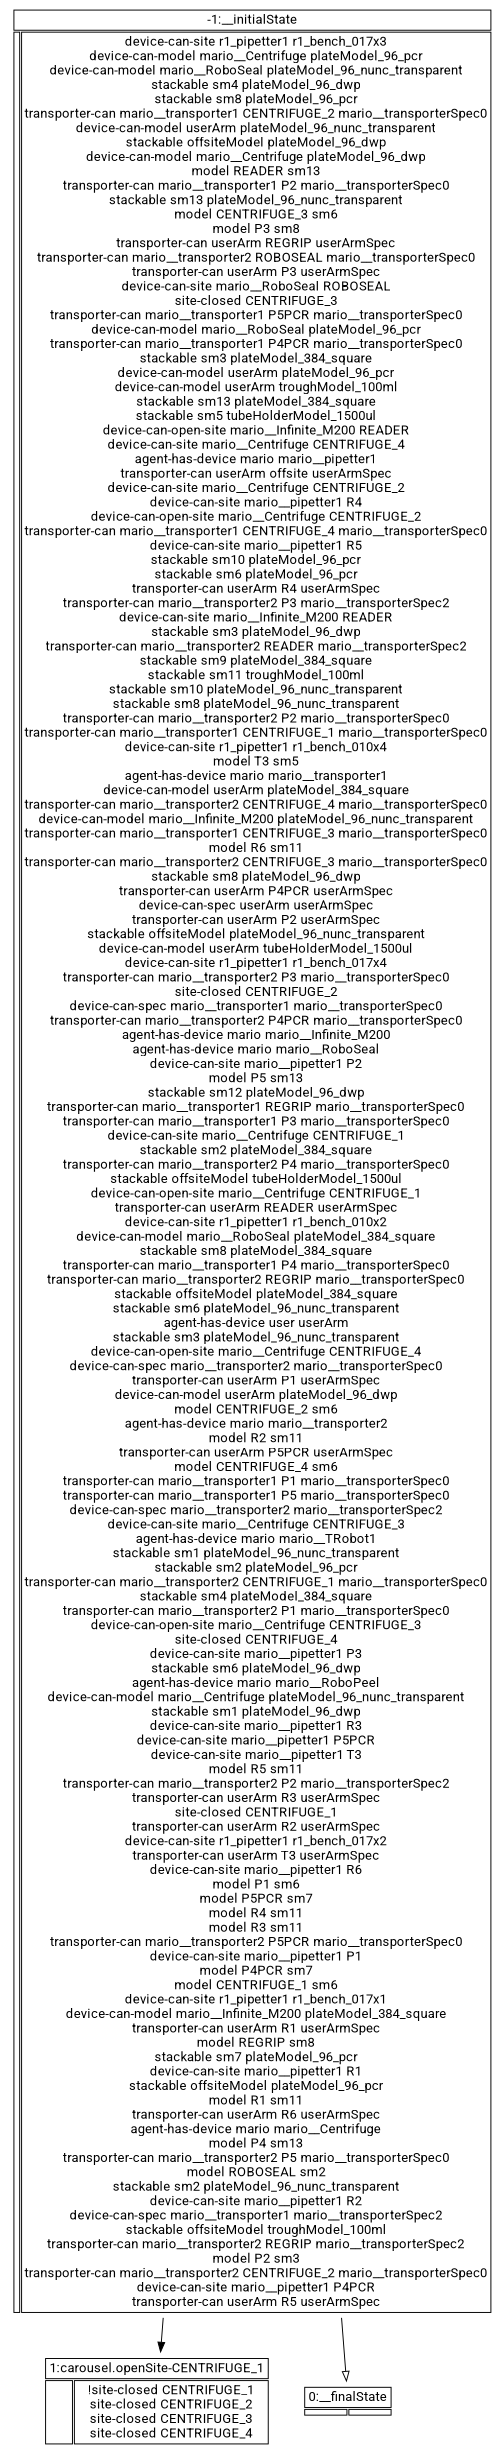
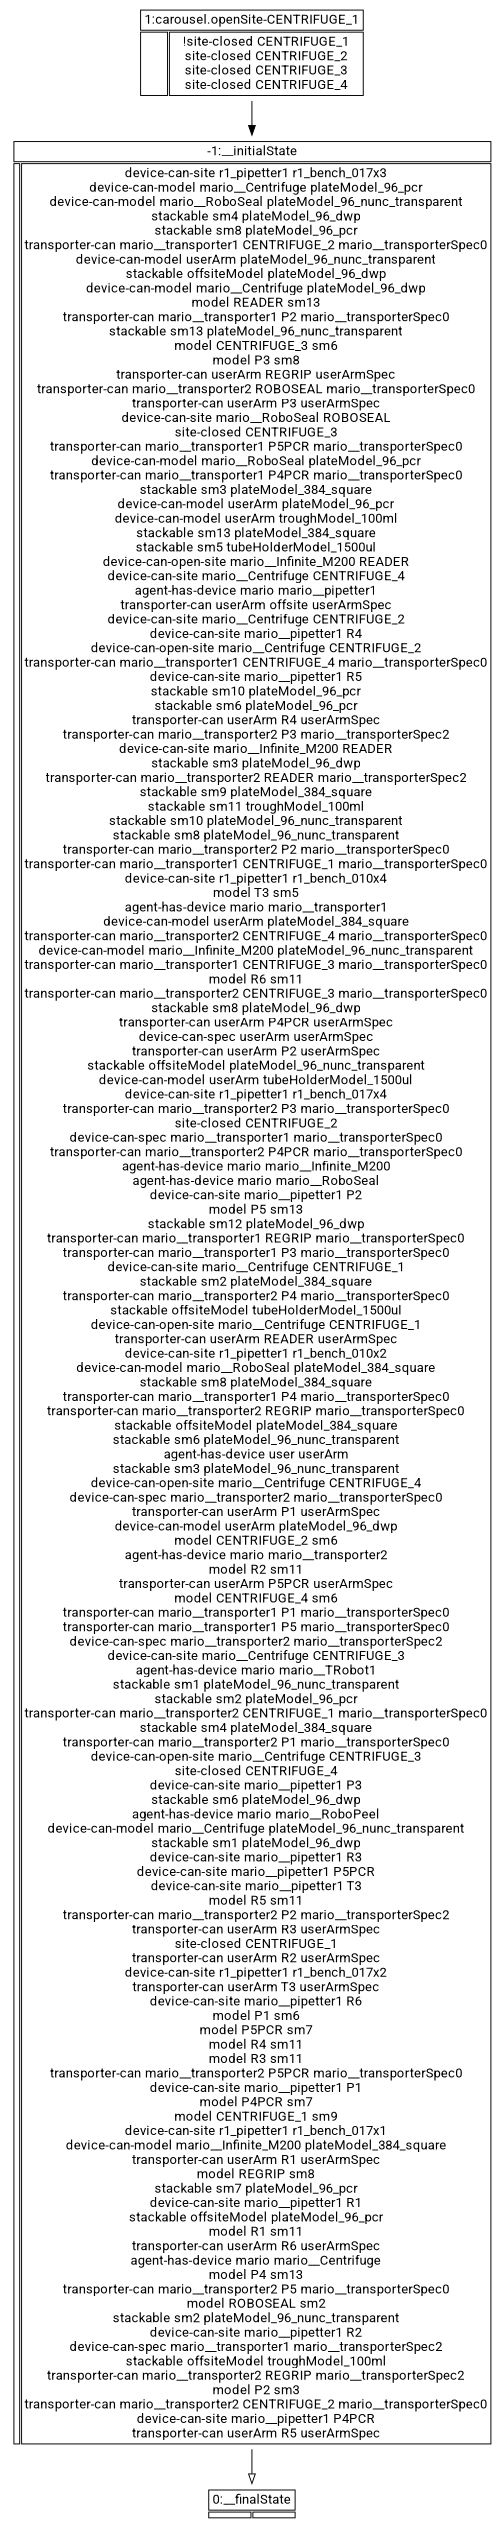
node "-1:__initialState": text "model CENTRIFUGE_1 sm6" -> "model CENTRIFUGE_1 sm9"
edge "-1:__initialState" -> "1:carousel.openSite-CENTRIFUGE_1": reversed
